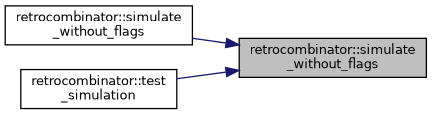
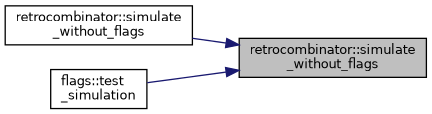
node "retrocombinator::test _simulation": label "retrocombinator::test _simulation" -> "flags::test _simulation"
